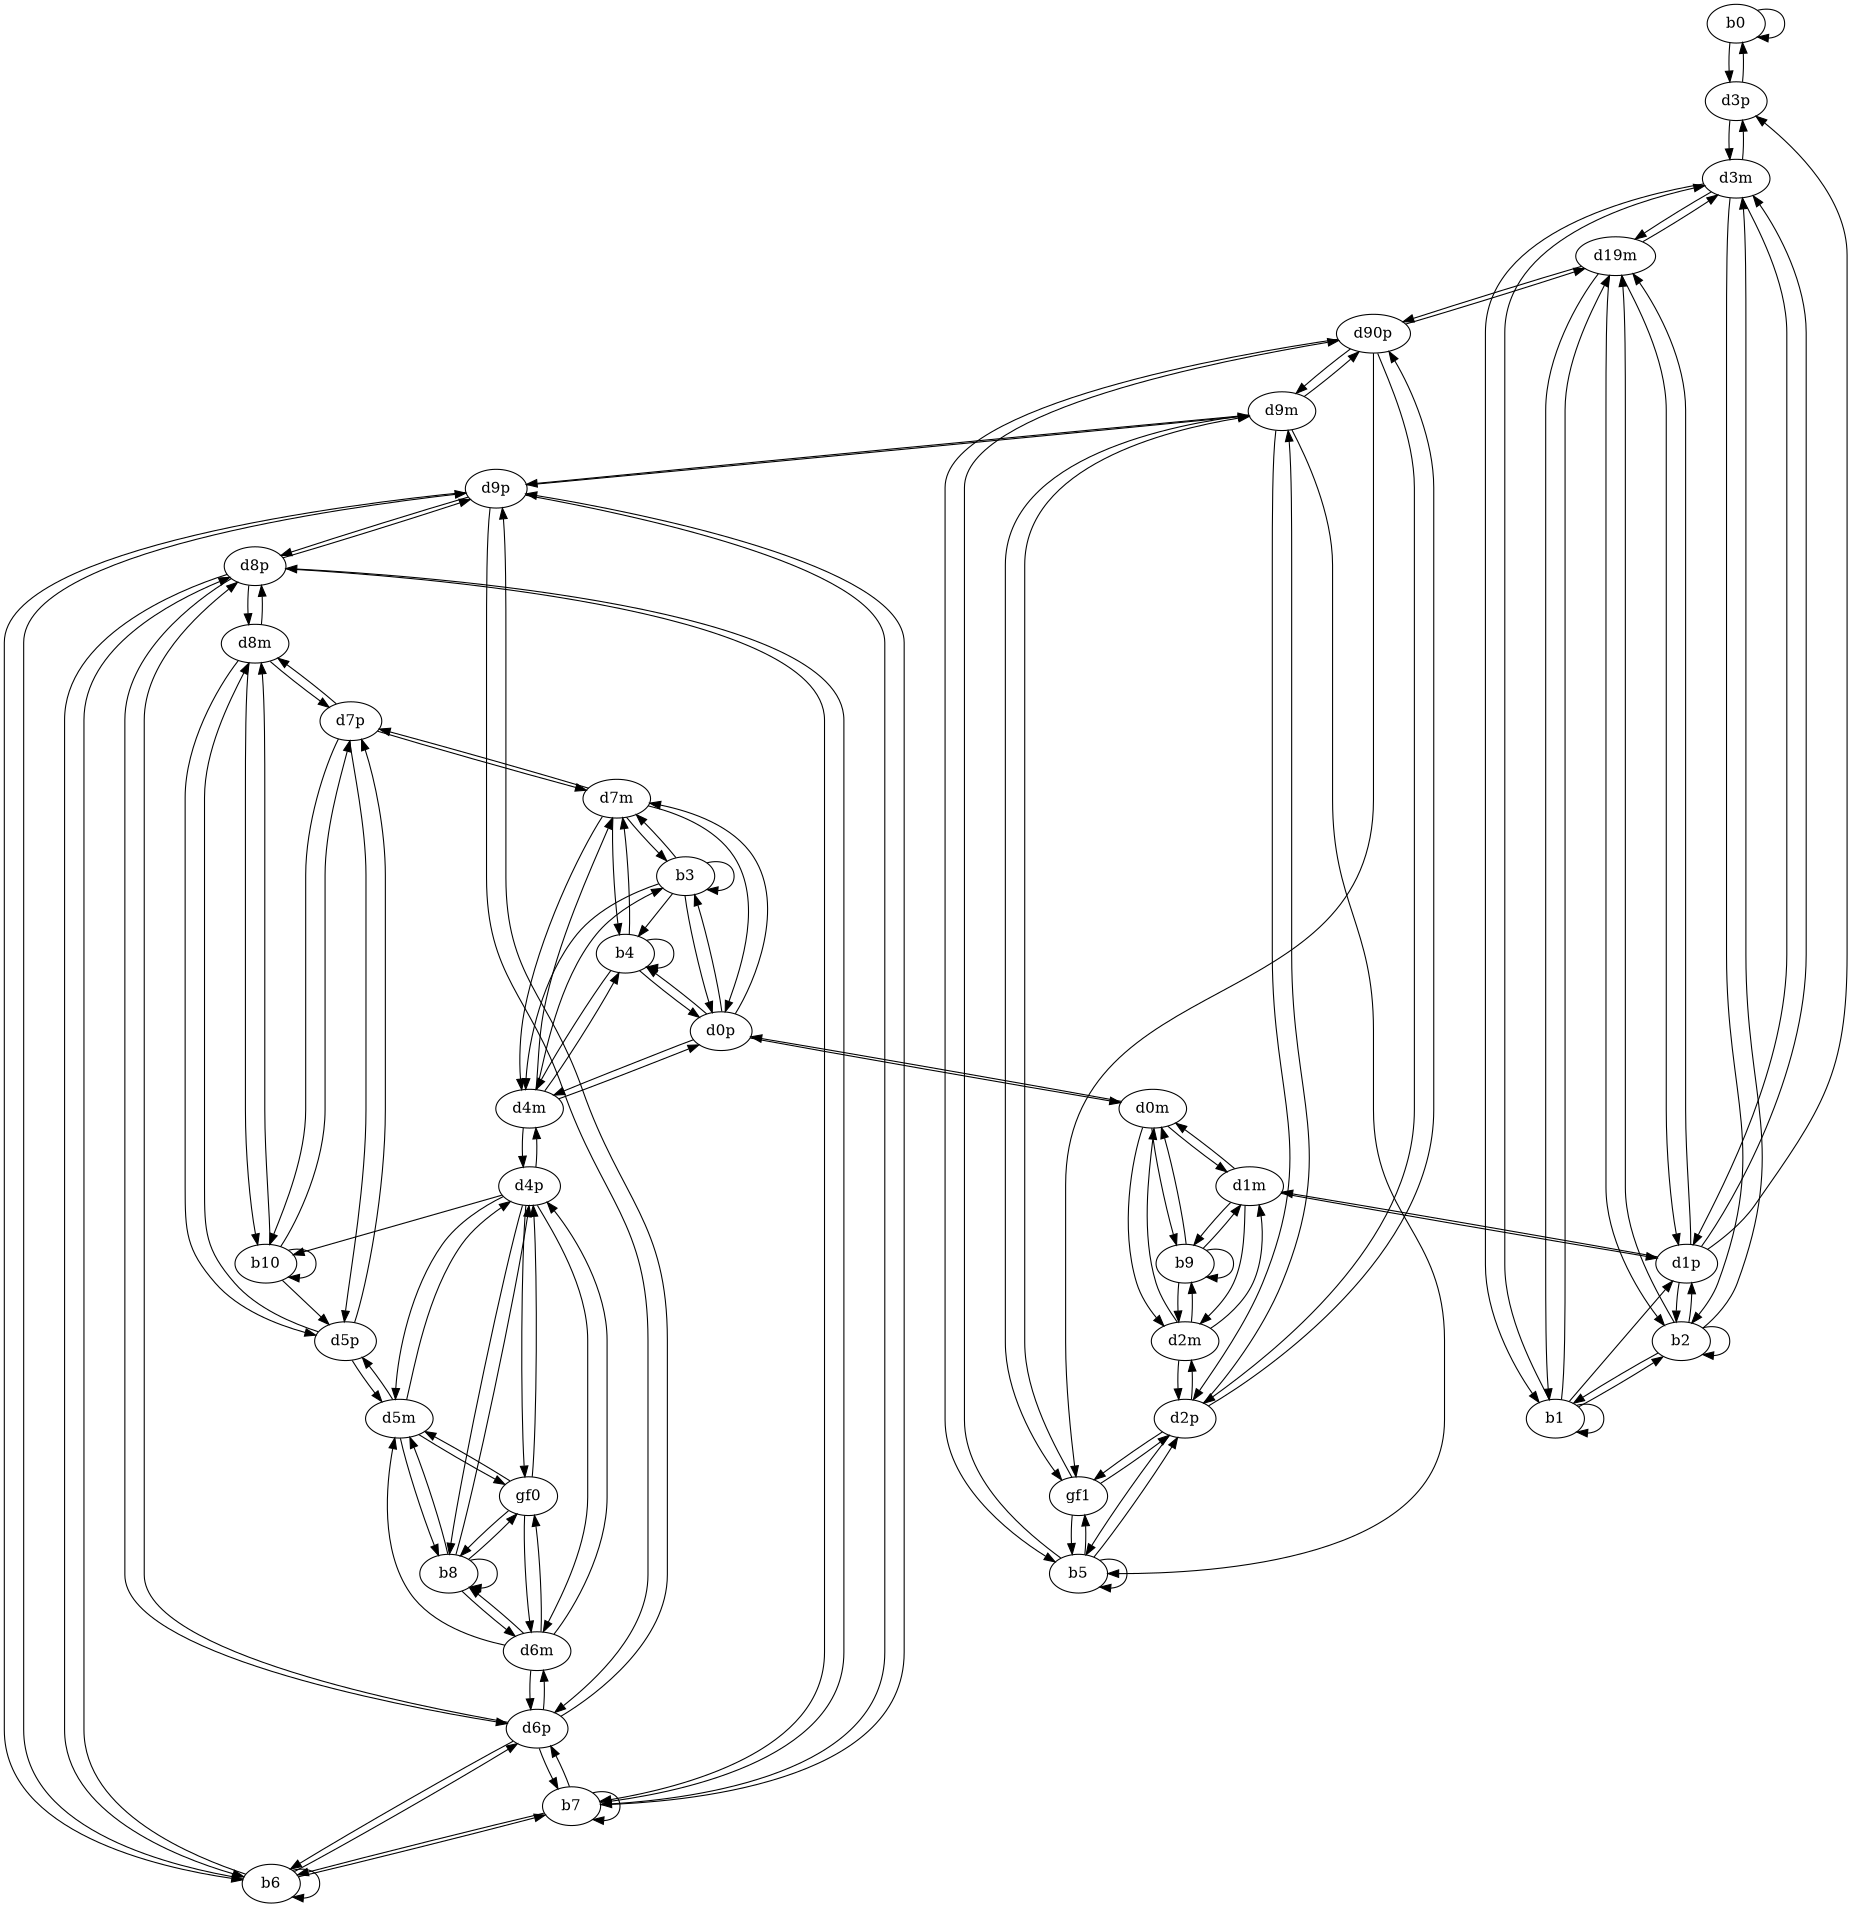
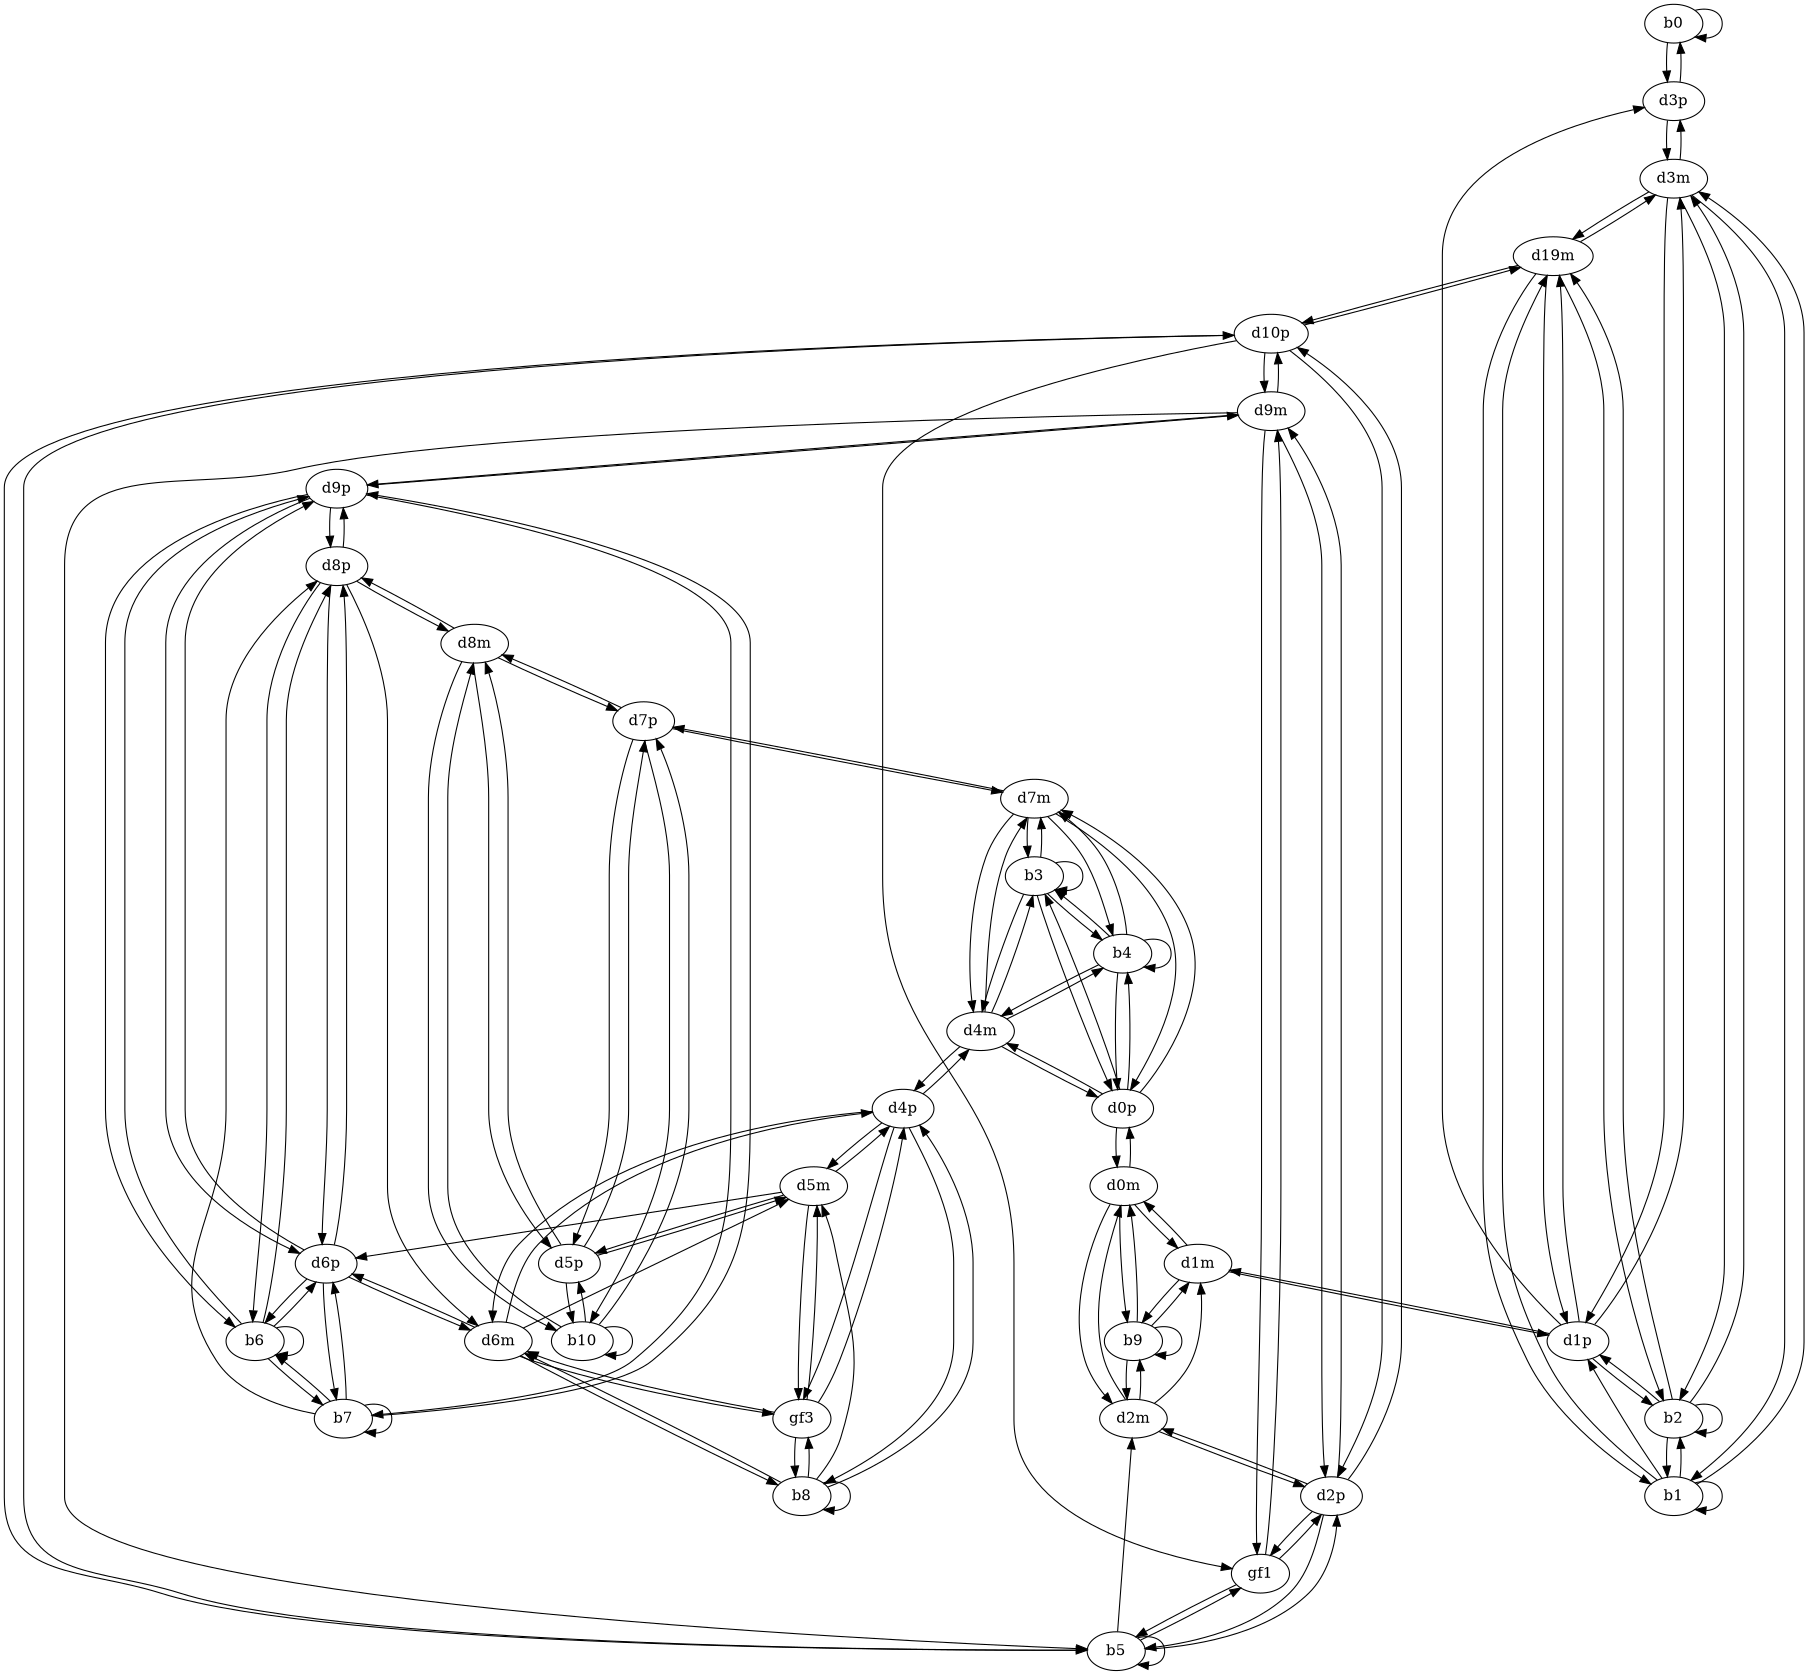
node "d90p": label "d90p" -> "d10p"
edge "b4" -> "b3": added
edge "d8p" -> "b7": now "d8p" -> "d6m"
edge "d4p" -> "b10": now "d5p" -> "b10"
edge "d1m" -> "d2m": now "b5" -> "d2m"
edge "d5m" -> "b8": now "d5m" -> "d6p"
node "gf0": label "gf0" -> "gf3"
